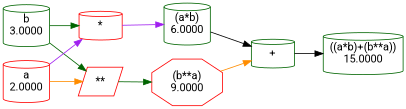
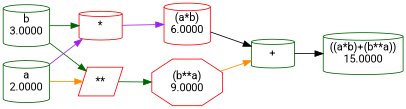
node "(a*b) 6.0000": color darkgreen -> red
node "a 2.0000": color red -> darkgreen
